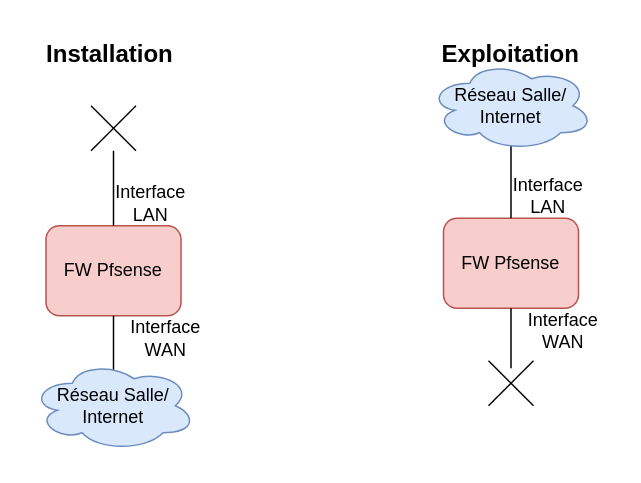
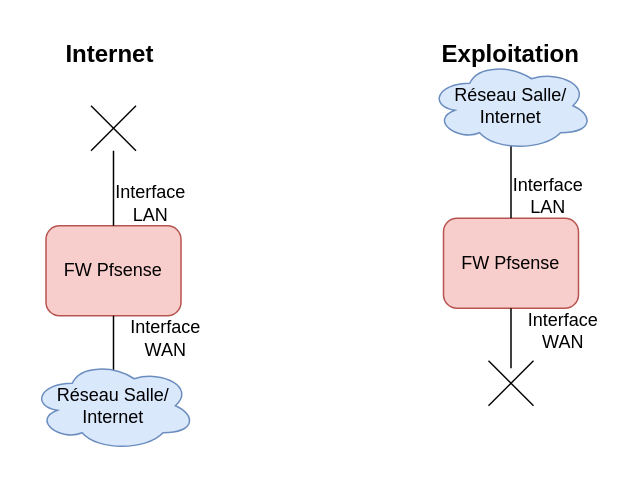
node "Installation": label "Installation" -> "Internet"
